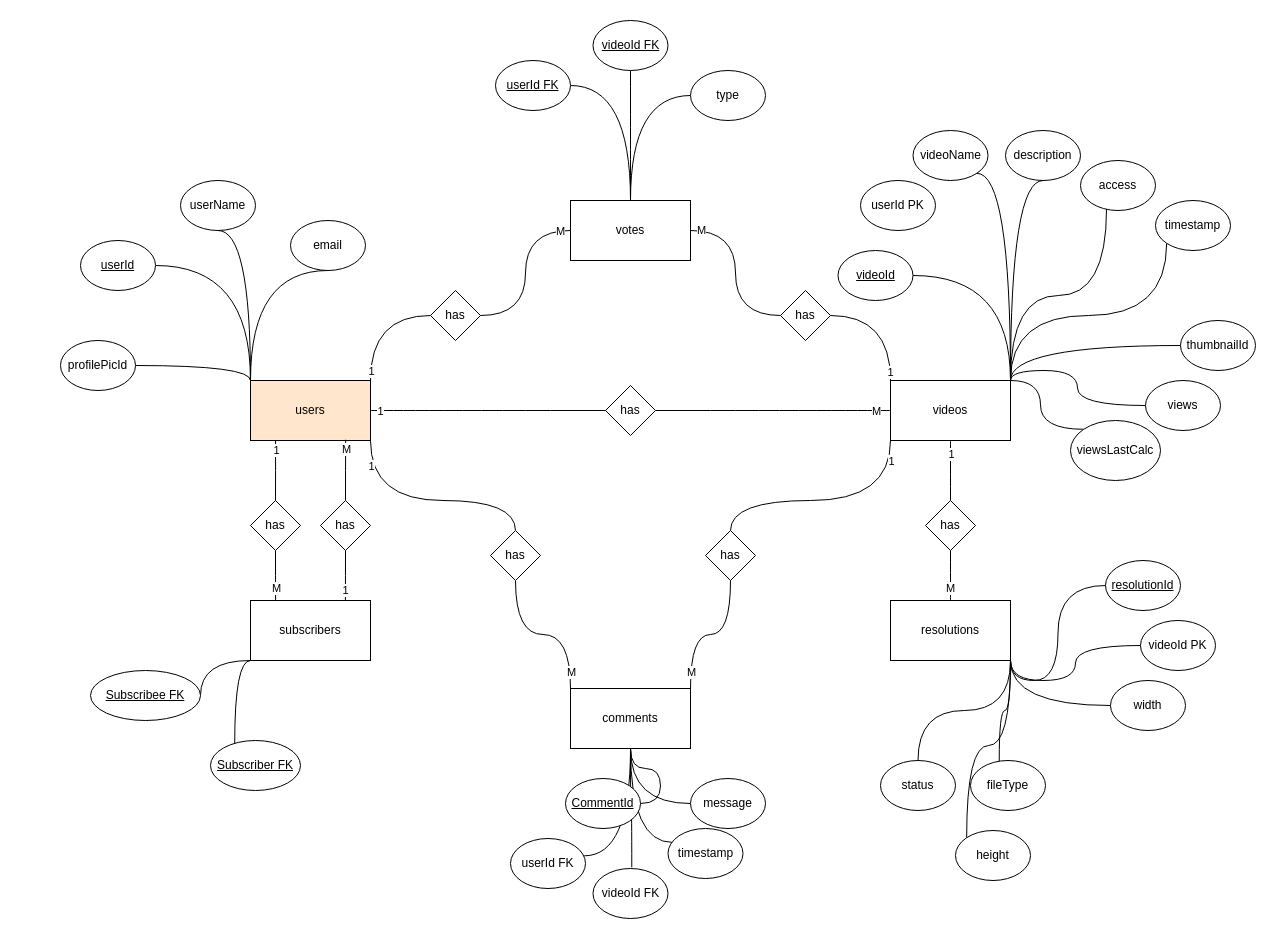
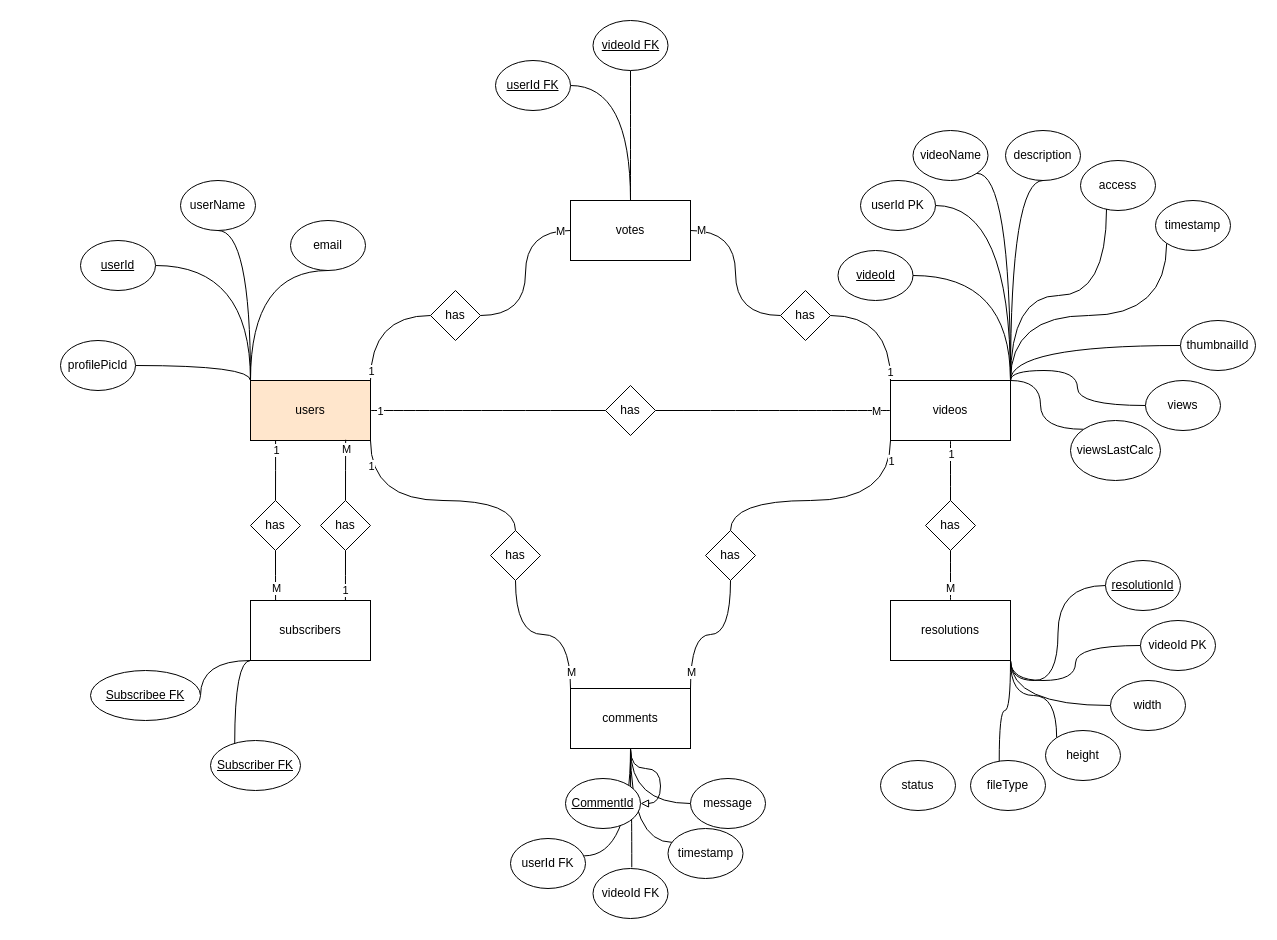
node "type": removed
edge "type" -- "votes": removed
edge "userId PK" -- "videos": added
edge "resolutions" -- "status": removed
edge "comments" -- "CommentId": arrowhead none -> block
node "height": moved (993, 856) -> (1083, 756)
